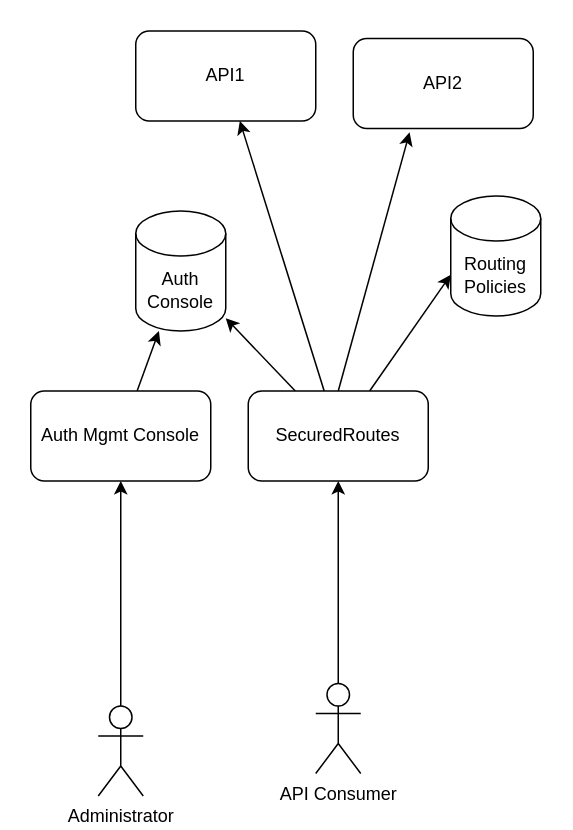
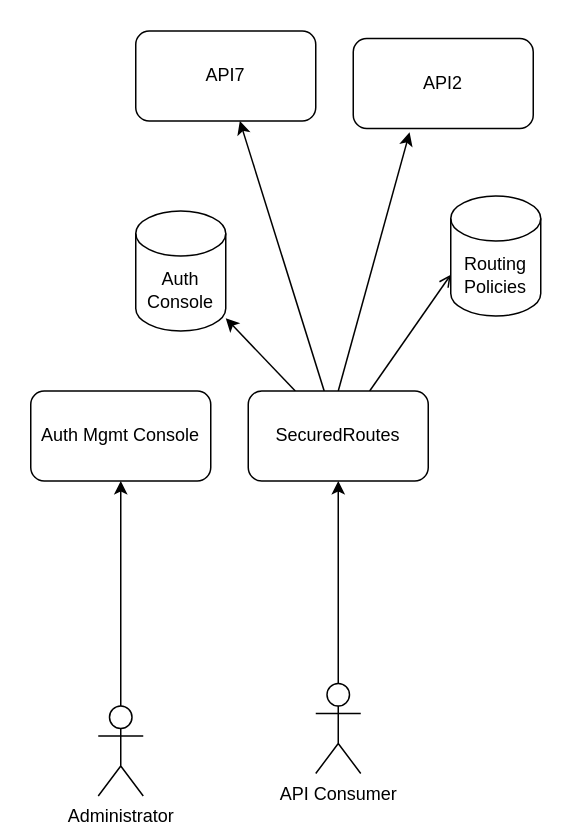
node "API1": label "API1" -> "API7"
edge "SecuredRoutes" -> "Routing Policies": arrowhead classic -> open
edge "Auth Mgmt Console" -> "Auth Console": removed
